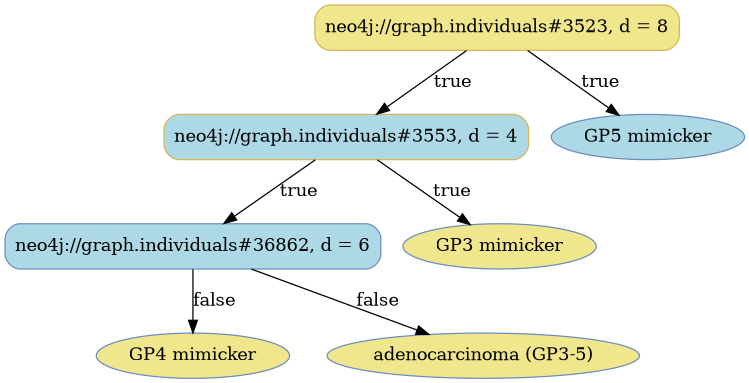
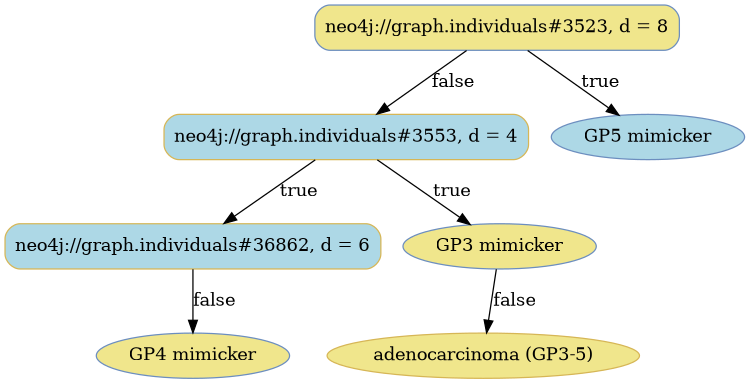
node "neo4j://graph.individuals#3523, d = 8": color #d6b656 -> #6c8ebf
edge "neo4j://graph.individuals#3523, d = 8" -> "neo4j://graph.individuals#3553, d = 4": label "true" -> "false"
node "neo4j://graph.individuals#36862, d = 6": color #6c8ebf -> #d6b656
edge "neo4j://graph.individuals#36862, d = 6" -> "adenocarcinoma (GP3-5)": now "GP3 mimicker" -> "adenocarcinoma (GP3-5)"
node "adenocarcinoma (GP3-5)": color #6c8ebf -> #d6b656
